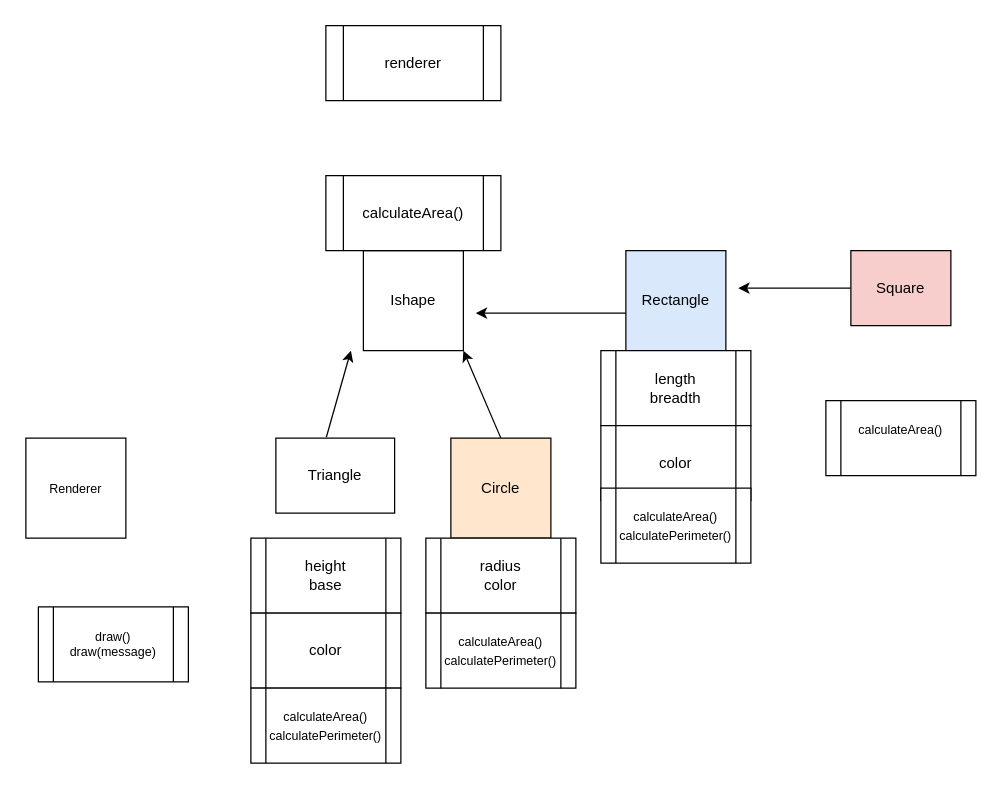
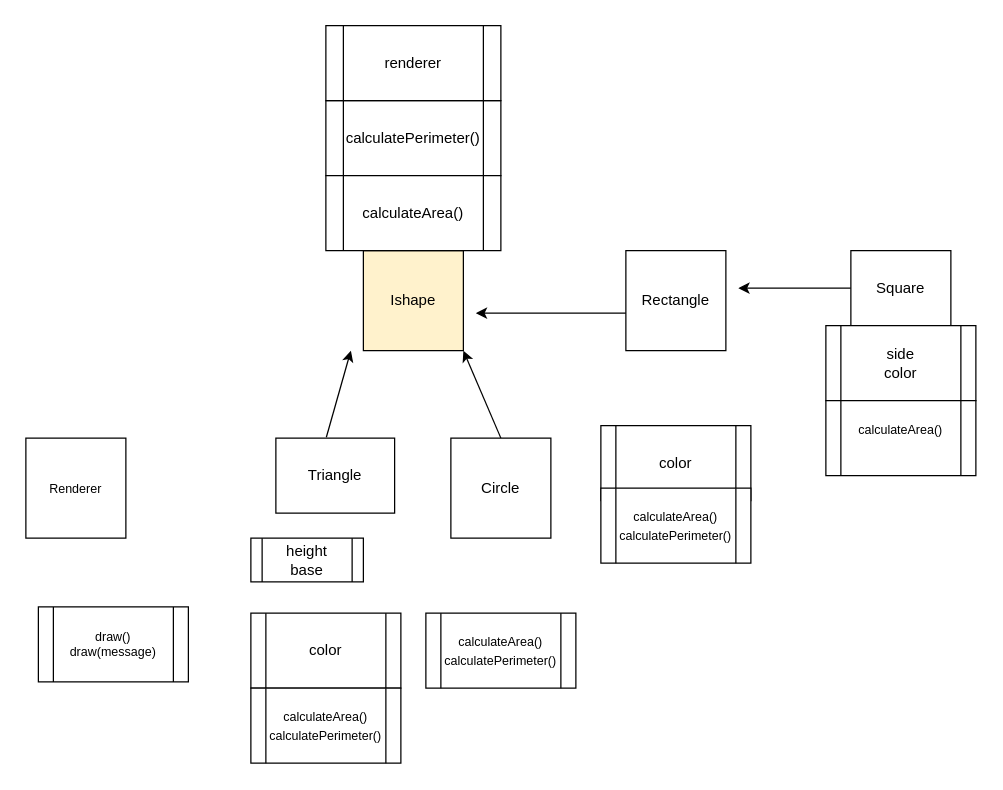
node "calculatePerimeter()": added
node "Square": fillcolor #f8cecc -> #ffffff
node "Ishape": fillcolor #ffffff -> #fff2cc
node "Rectangle": fillcolor #dae8fc -> #ffffff
node "side color": added
node "length breadth": removed
node "Circle": fillcolor #ffe6cc -> #ffffff
node "height base": size 150x75 -> 113x44
node "radius color": removed
